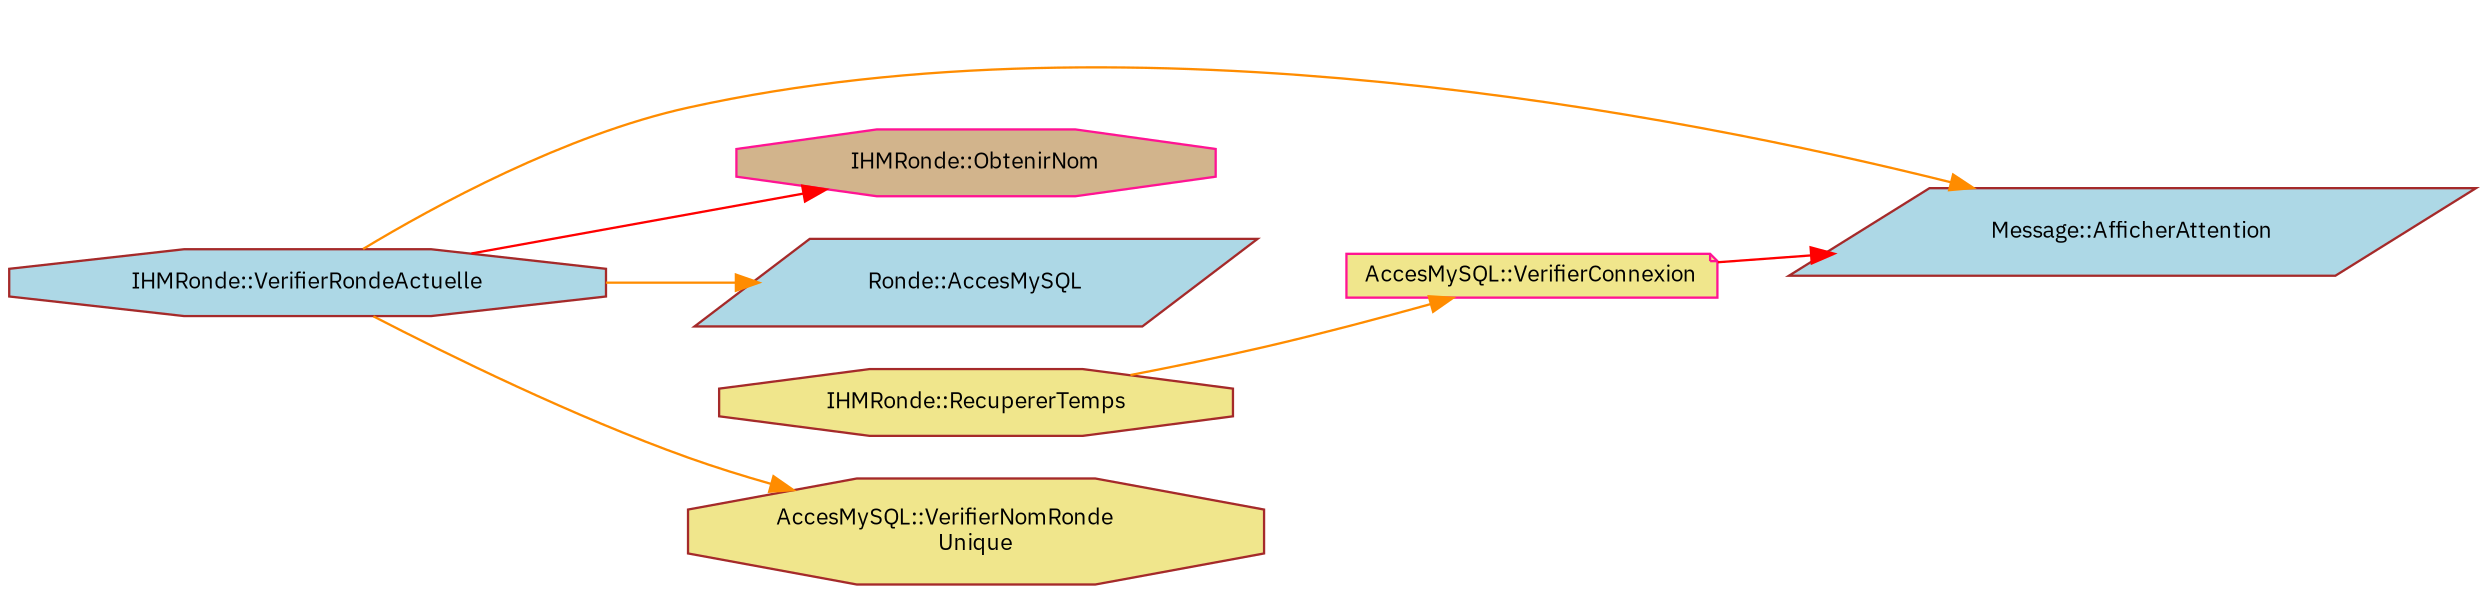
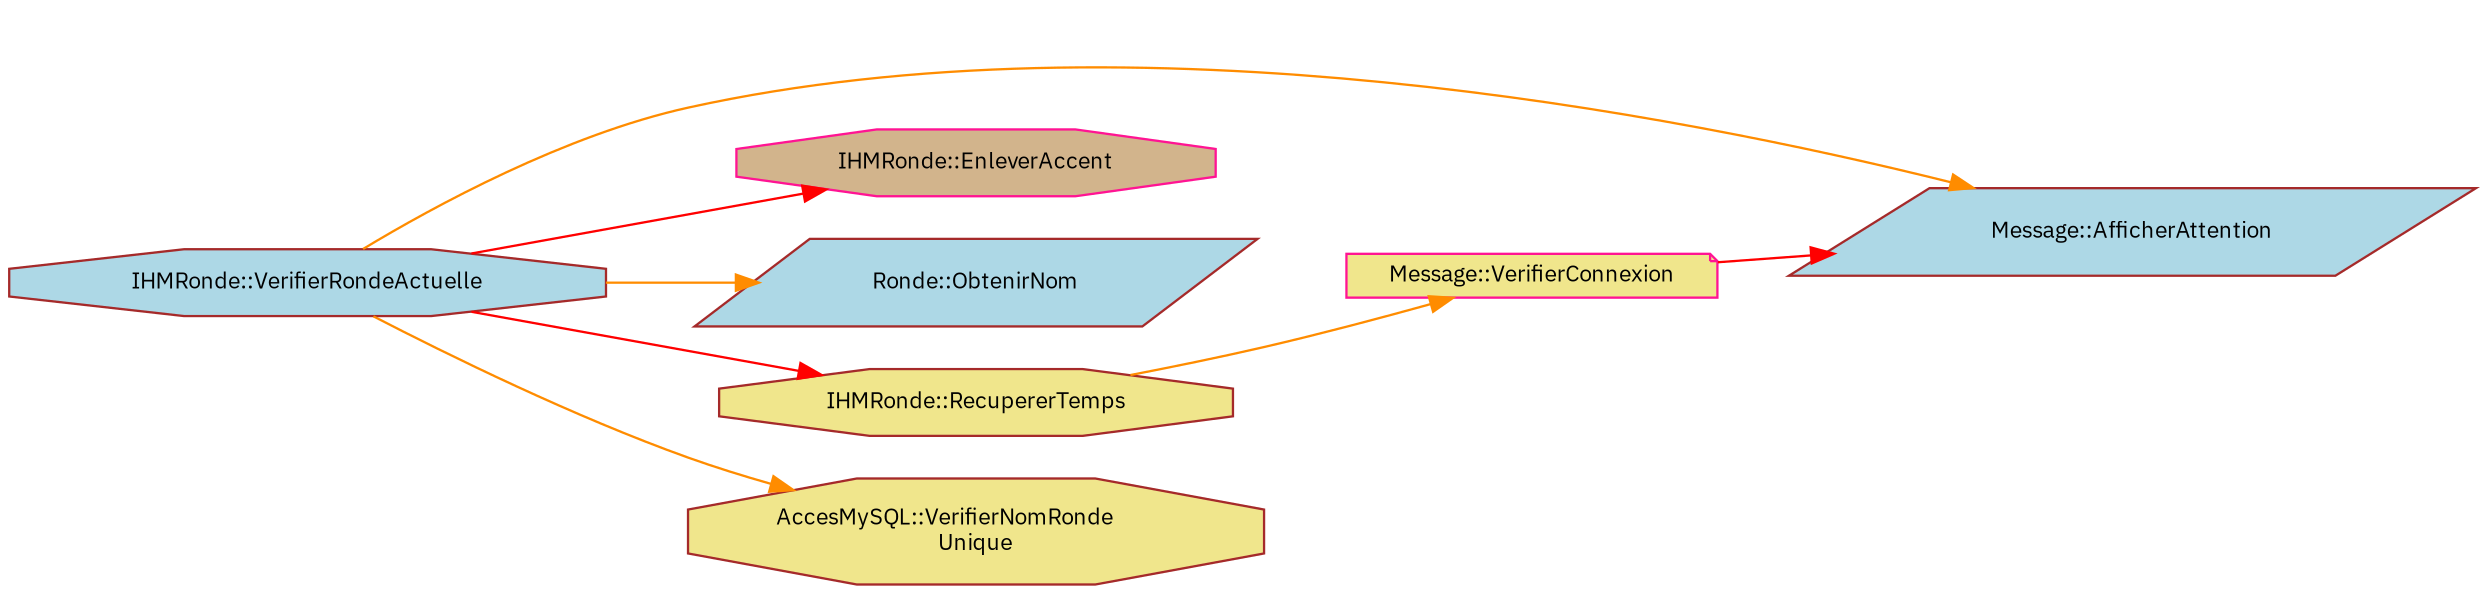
node "IHMRonde::ObtenirNom": label "IHMRonde::ObtenirNom" -> "IHMRonde::EnleverAccent"
node "AccesMySQL::VerifierConnexion": label "AccesMySQL::VerifierConnexion" -> "Message::VerifierConnexion"
node "Ronde::AccesMySQL": label "Ronde::AccesMySQL" -> "Ronde::ObtenirNom"
edge "IHMRonde::VerifierRondeActuelle" -> "IHMRonde::RecupererTemps": added
